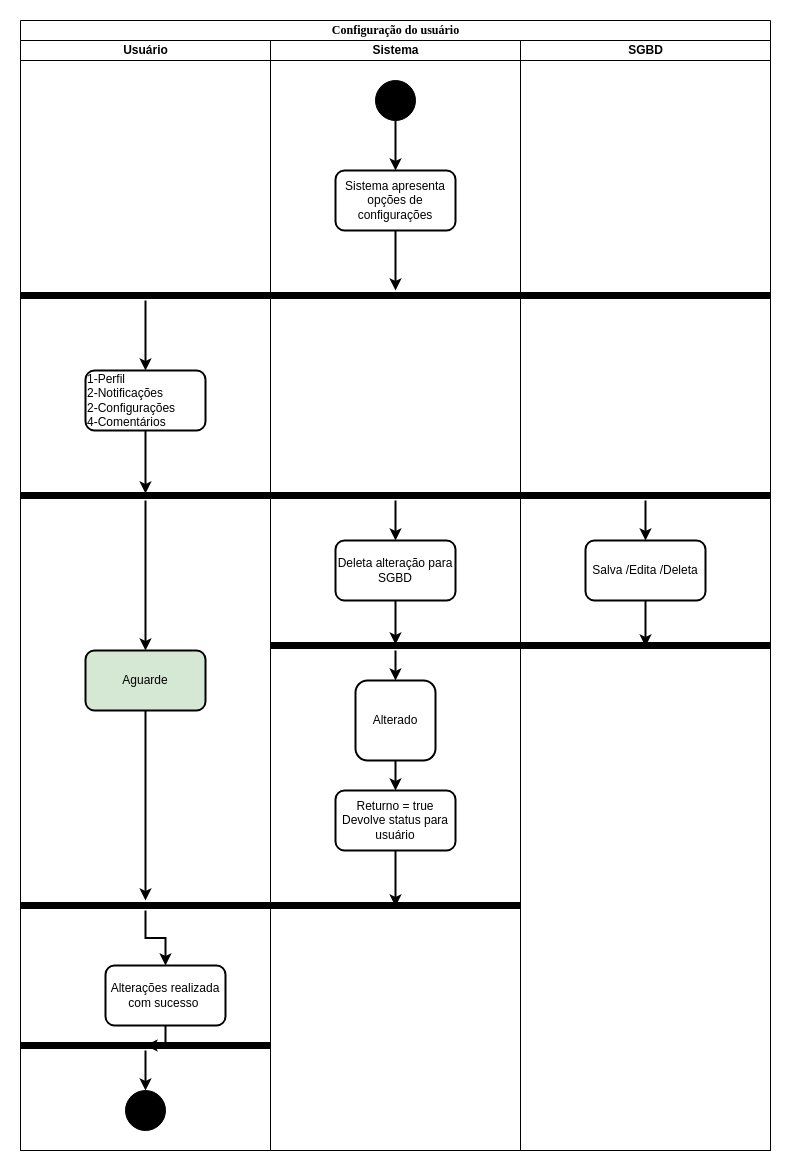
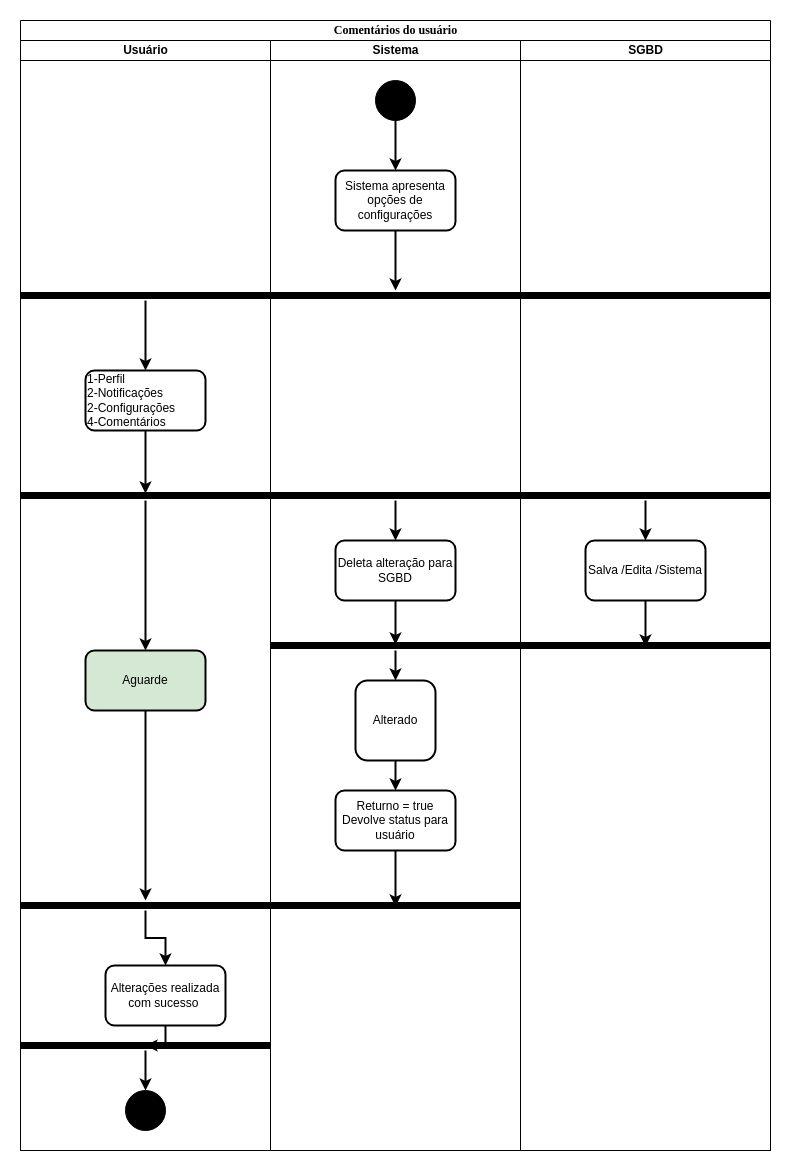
node "Configuração do usuário": label "Configuração do usuário" -> "Comentários do usuário"
node "Salva /Edita /Deleta": label "Salva /Edita /Deleta" -> "Salva /Edita /Sistema"
